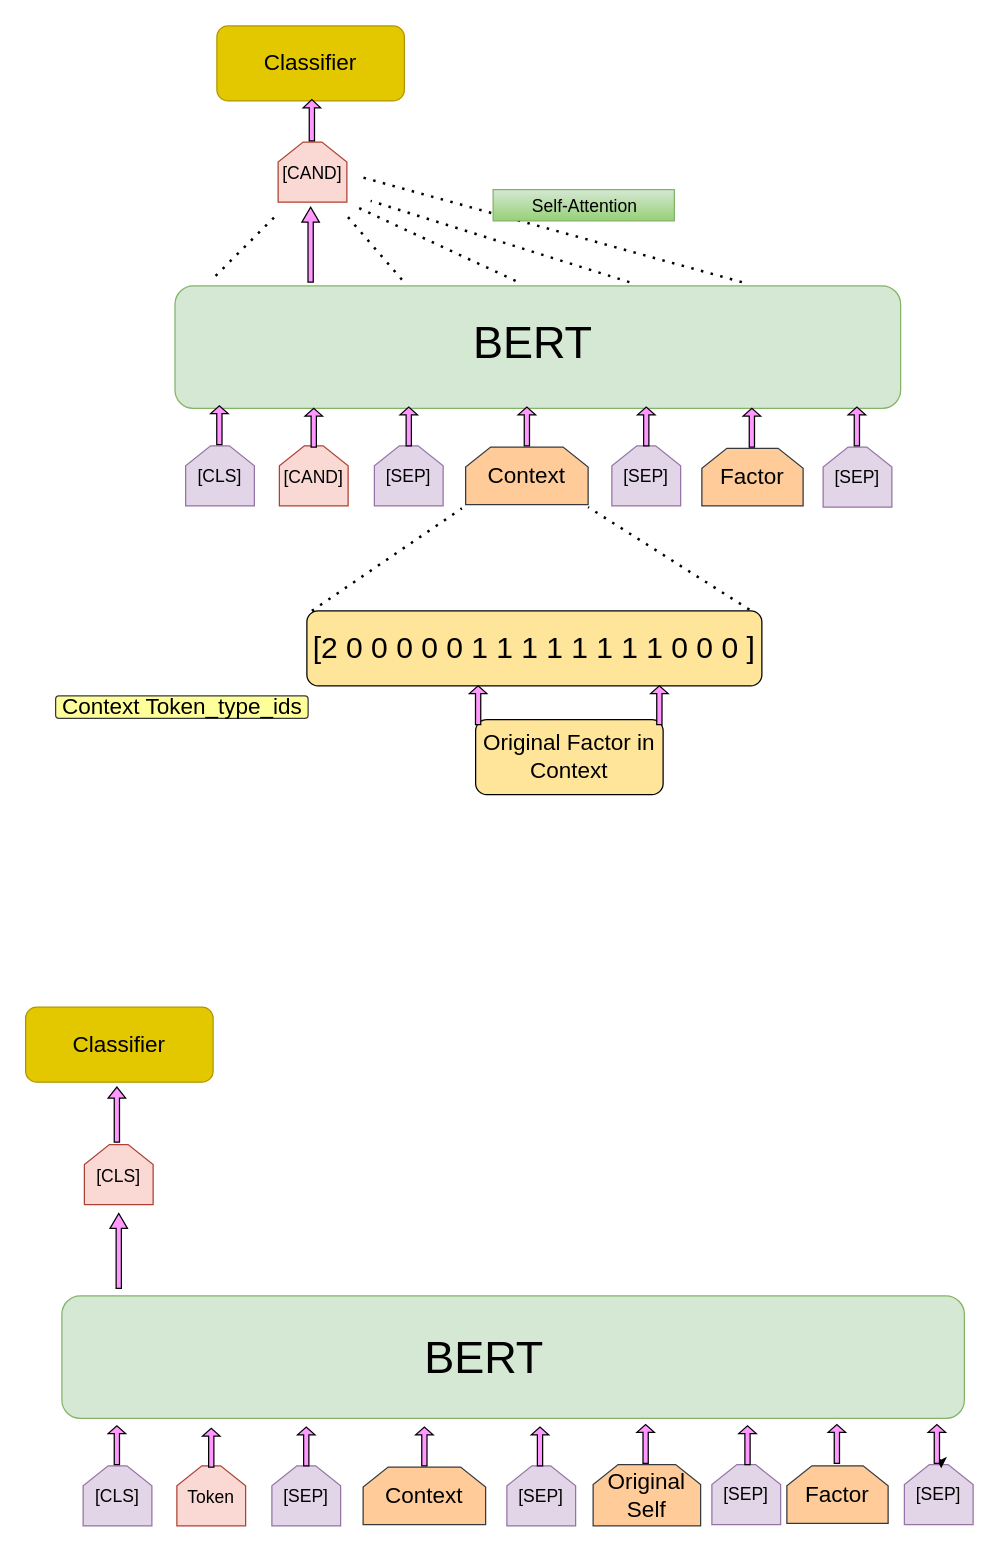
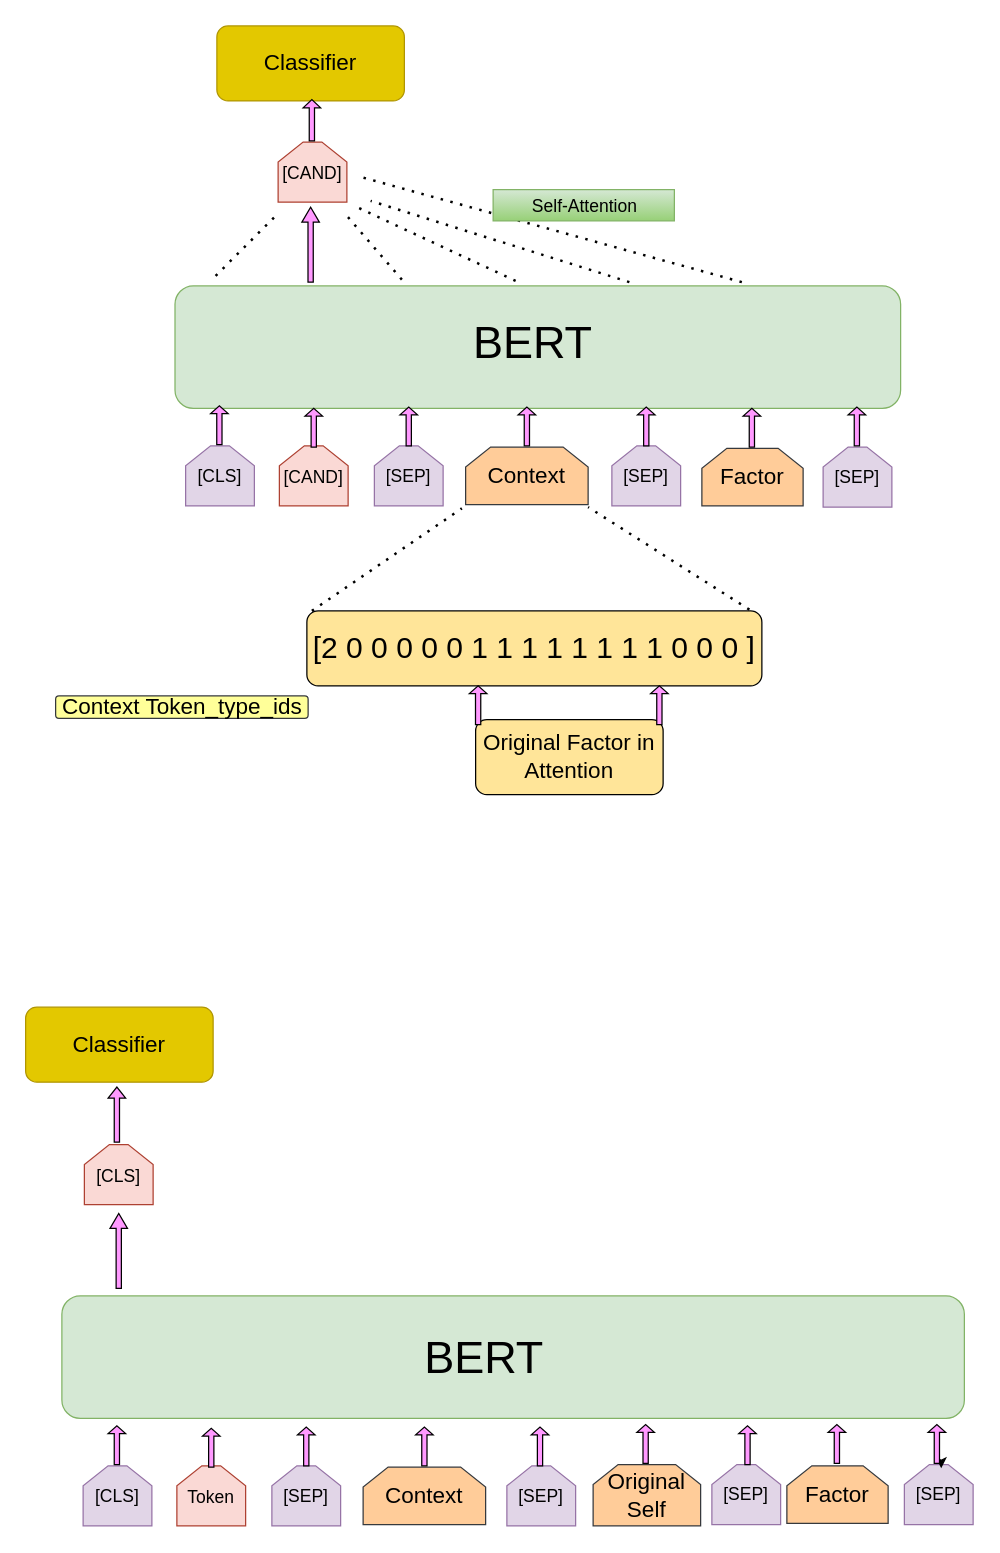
node "Original Factor in Context": label "Original Factor in Context" -> "Original Factor in Attention"
